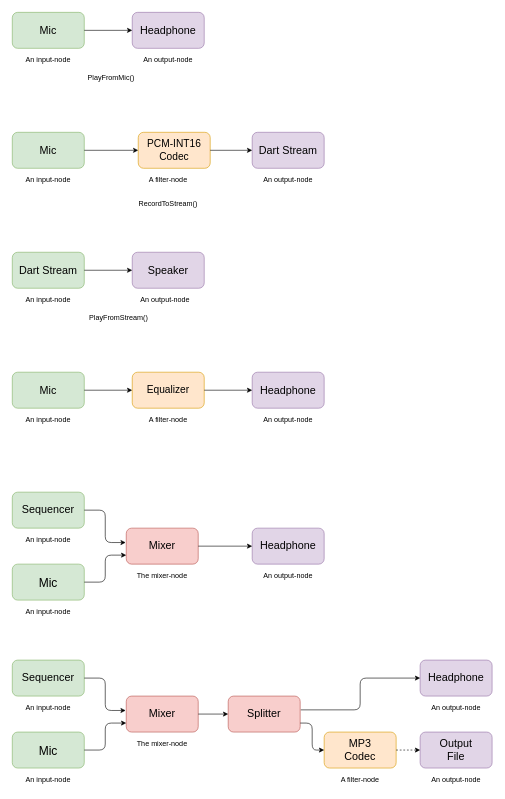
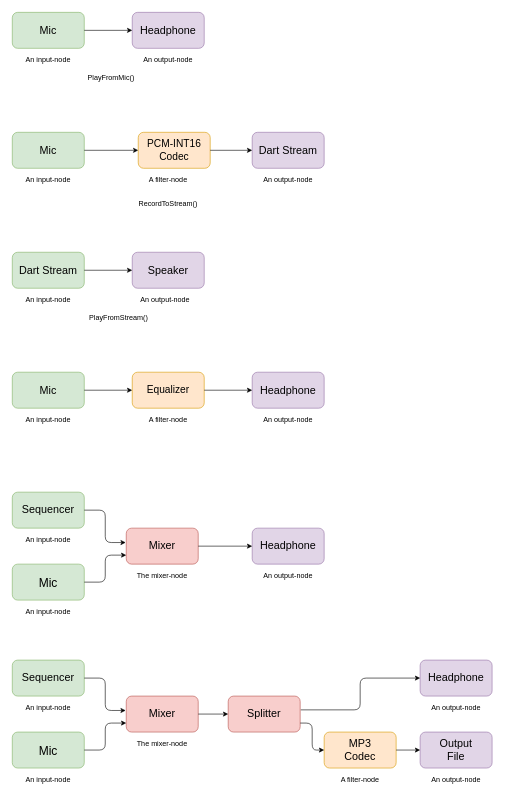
edge "MP3 Codec" -> "Output File": style dashed -> solid
